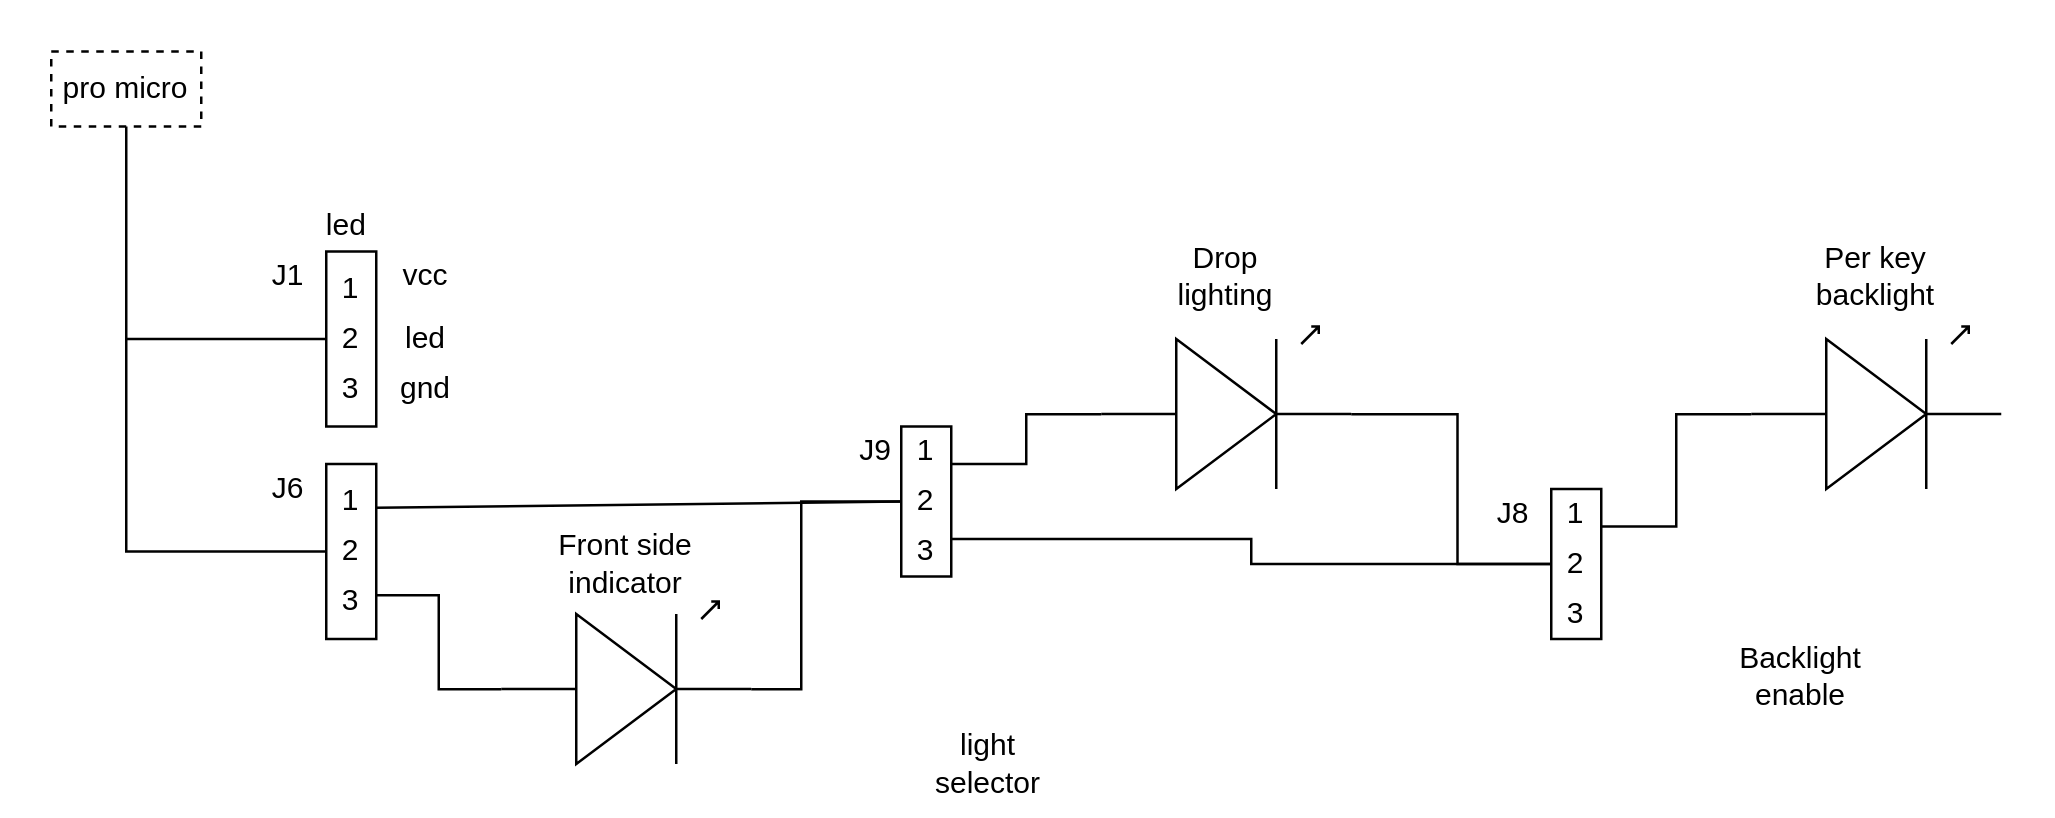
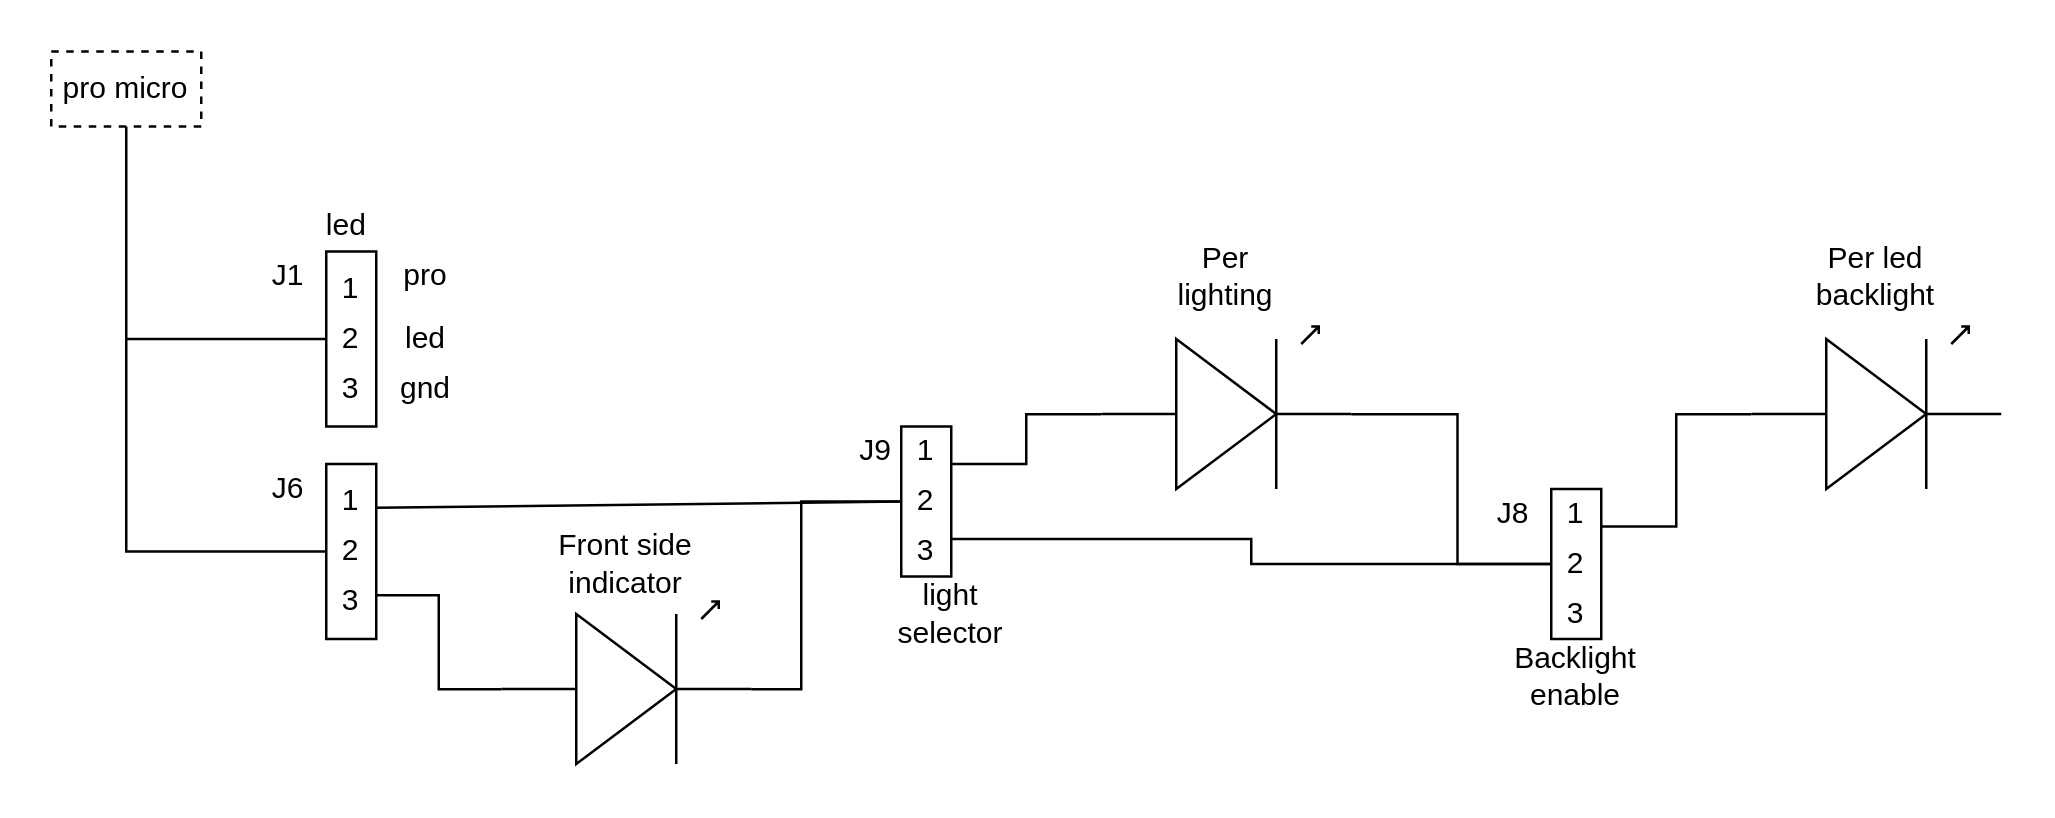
node "vcc": label "vcc" -> "pro"
node "Drop lighting": label "Drop lighting" -> "Per lighting"
node "Per key backlight": label "Per key backlight" -> "Per led backlight"
node "Backlight enable": moved (1801, 676) -> (1576, 676)
node "light selector": moved (989, 764) -> (951, 614)
